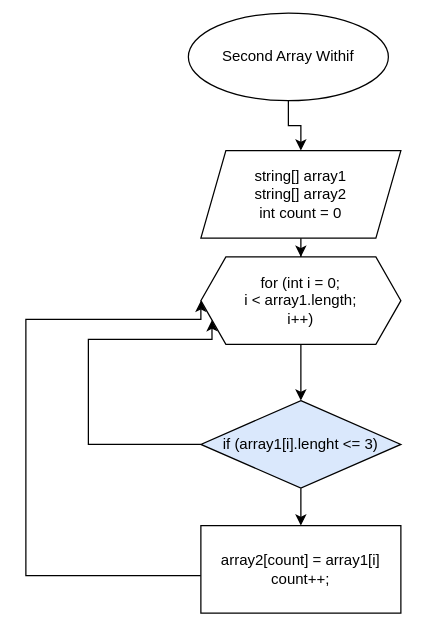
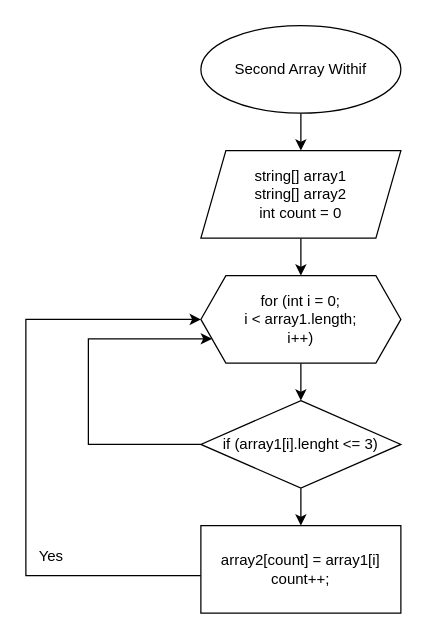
node "Second Array Withif": moved (288, 57) -> (301, 69)
node "for (int i = 0; i < array1.length; i++)": moved (301, 301) -> (301, 319)
node "if (array1[i].lenght <= 3)": fillcolor #dae8fc -> #ffffff
node "Yes": added
